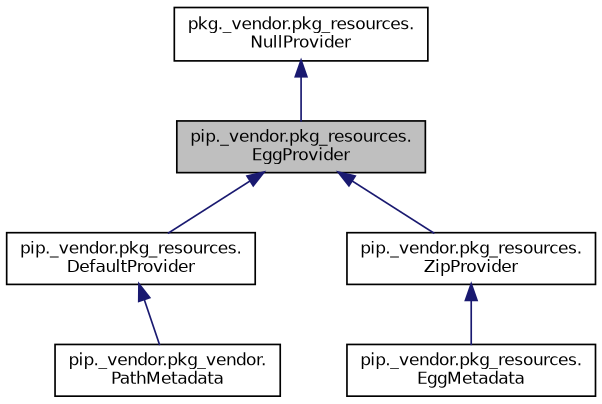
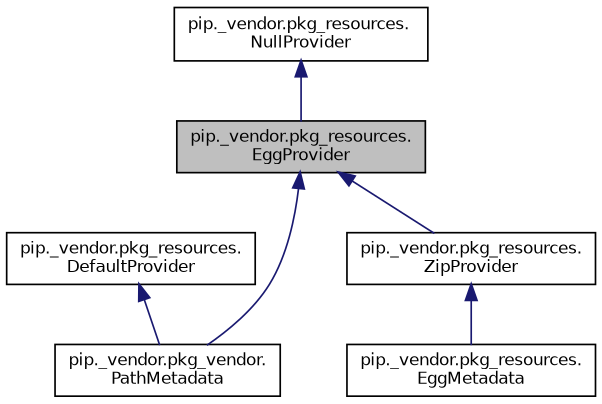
node "pkg._vendor.pkg_resources. NullProvider": label "pkg._vendor.pkg_resources. NullProvider" -> "pip._vendor.pkg_resources. NullProvider"
edge "pip._vendor.pkg_resources. DefaultProvider" -> "pip._vendor.pkg_resources. EggProvider": now "pip._vendor.pkg_vendor. PathMetadata" -> "pip._vendor.pkg_resources. EggProvider"
